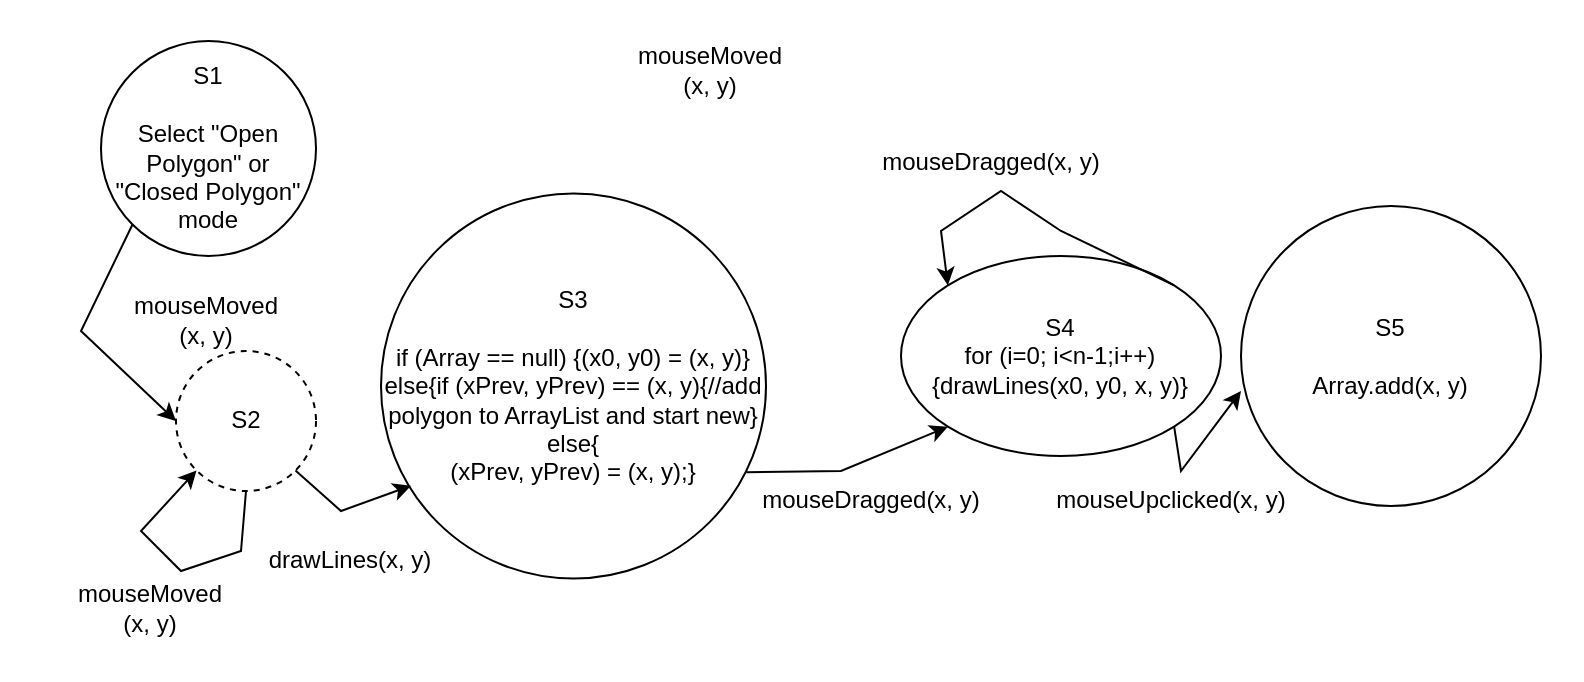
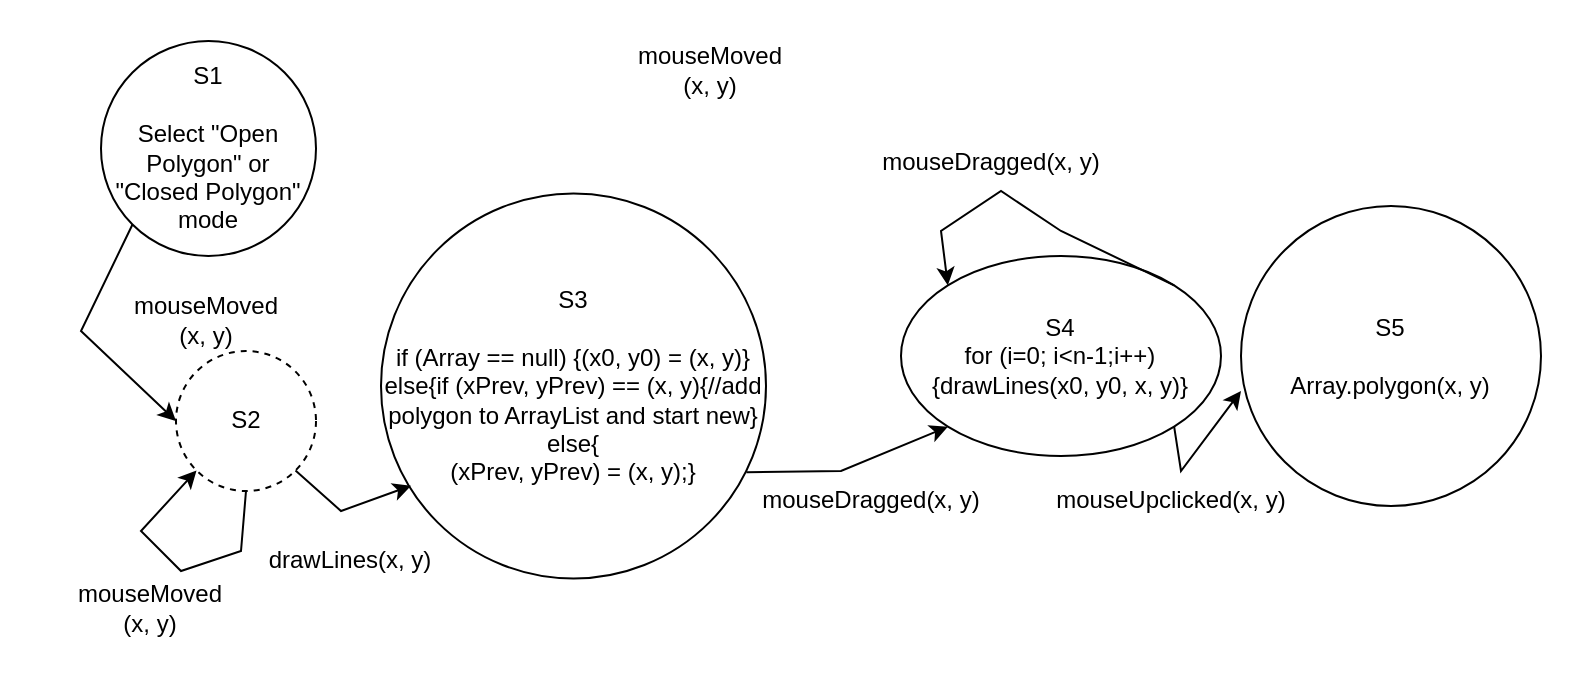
node "S5 Array.add(x, y)": label "S5 Array.add(x, y)" -> "S5 Array.polygon(x, y)"
